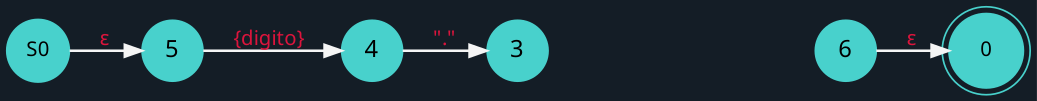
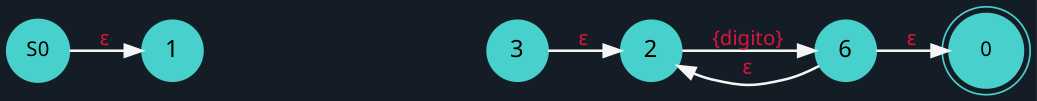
node "5": label "5" -> "1"
node "4": removed
node "2": added
